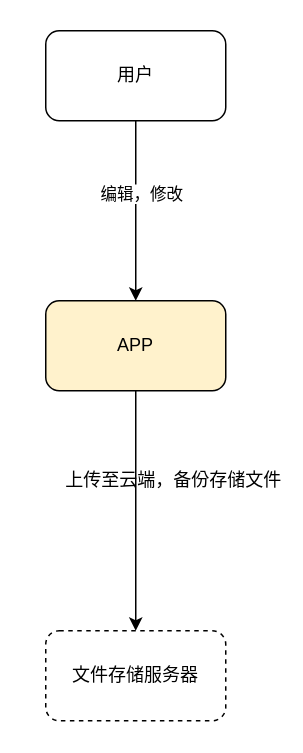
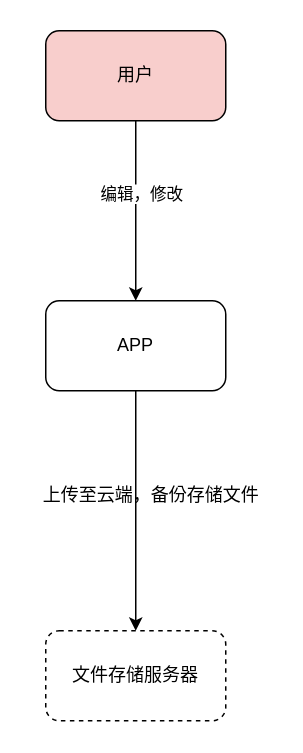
node "用户": fillcolor #ffffff -> #f8cecc
node "APP": fillcolor #fff2cc -> #ffffff
node "上传至云端，备份存储文件": moved (173, 481) -> (151, 496)
